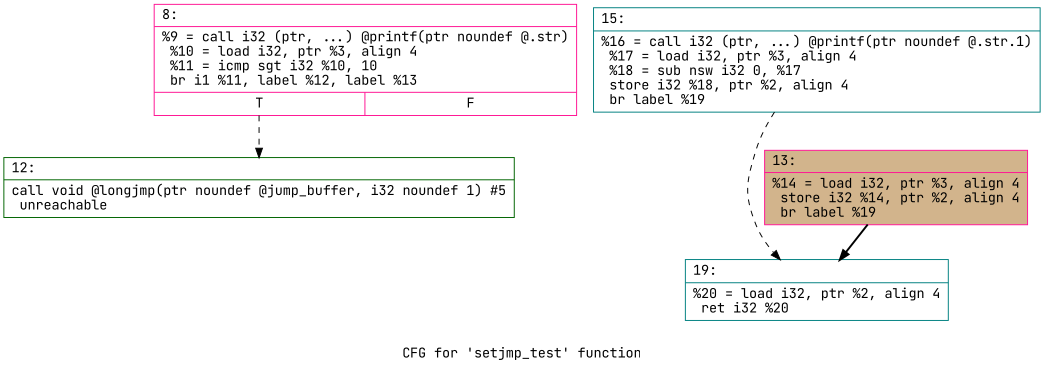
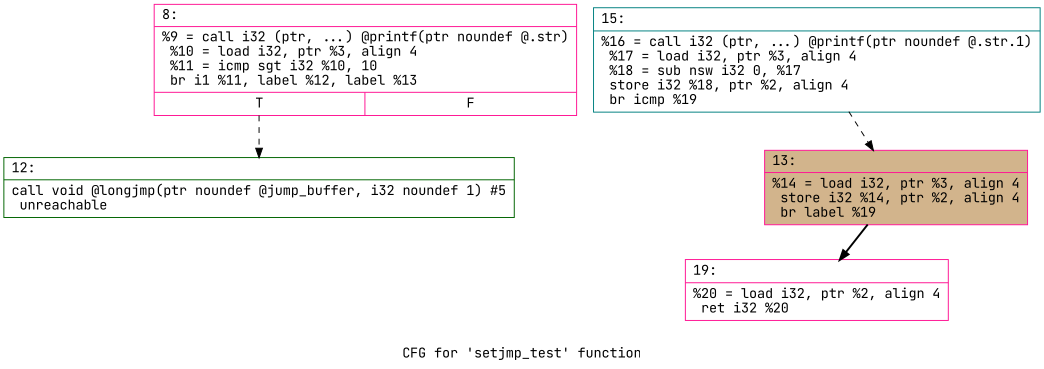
node "15:": text "br label %19" -> "br icmp %19"
edge "15:" -> "19:": now "15:" -> "13:"
node "19:": color teal -> deeppink
